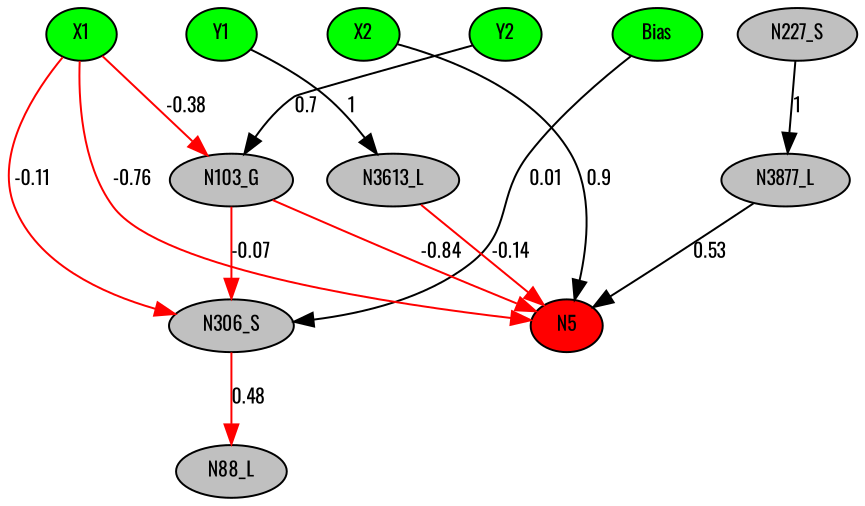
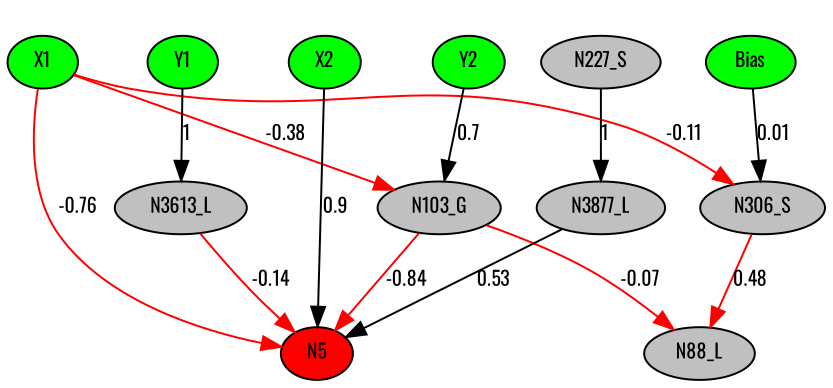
edge "N103_G" -> "N306_S": now "N103_G" -> "N88_L"
